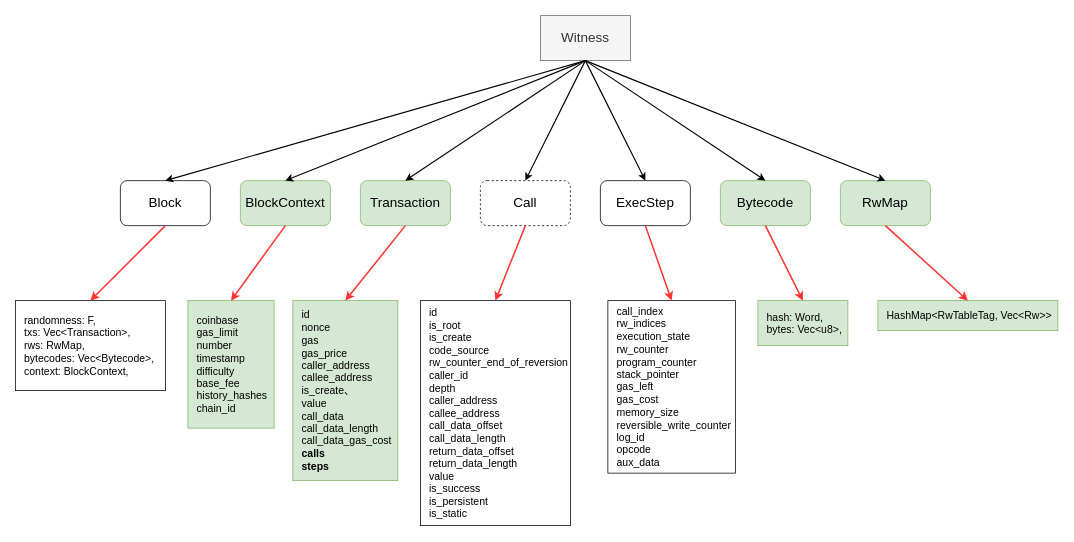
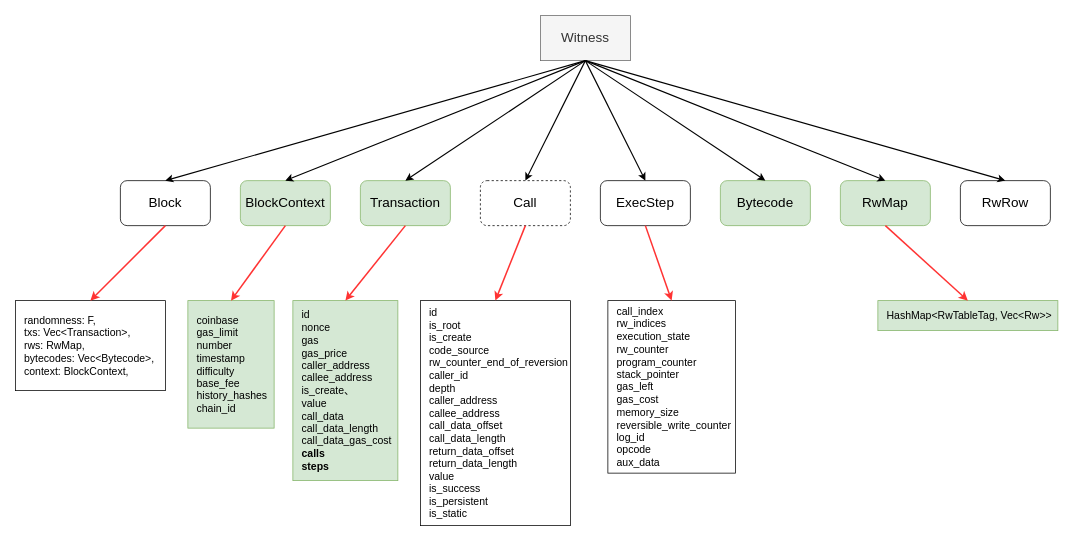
edge "Witness" -> "RwRow": added
node "RwRow": added
edge "Bytecode" -> "hash: Word, bytes: Vec<u8>,": removed
node "hash: Word, bytes: Vec<u8>,": removed
